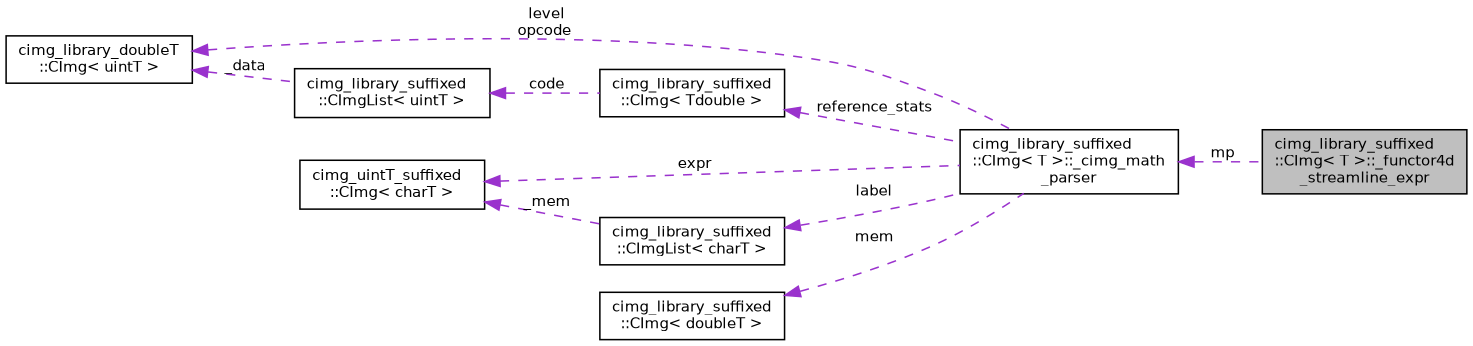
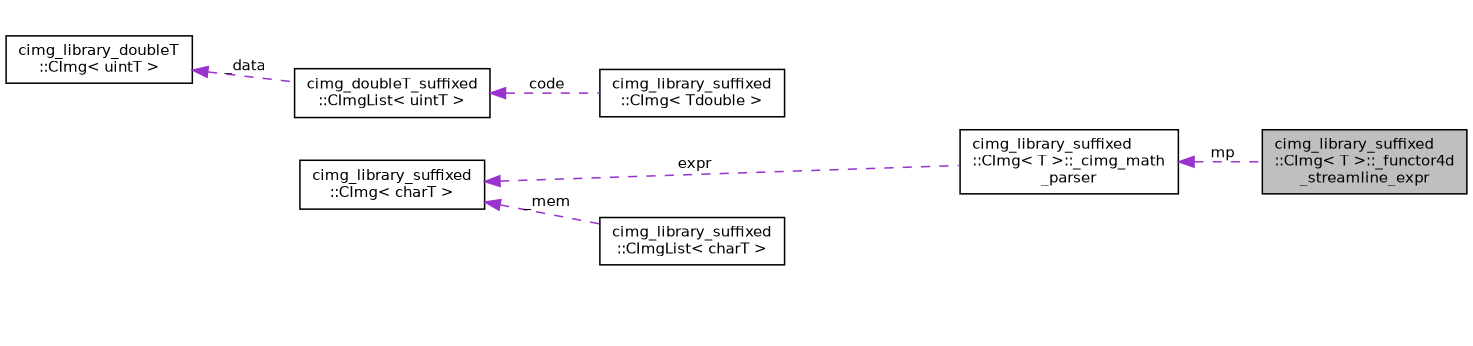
edge "cimg_library_suffixed ::CImg< T >::_cimg_math _parser" -> "cimg_library_doubleT ::CImg< uintT >": removed, label "level opcode"
node "cimg_library_suffixed ::CImgList< uintT >": label "cimg_library_suffixed ::CImgList< uintT >" -> "cimg_doubleT_suffixed ::CImgList< uintT >"
edge "cimg_library_suffixed ::CImg< T >::_cimg_math _parser" -> "cimg_library_suffixed ::CImg< Tdouble >": removed, label "reference_stats"
node "cimg_uintT_suffixed ::CImg< charT >": label "cimg_uintT_suffixed ::CImg< charT >" -> "cimg_library_suffixed ::CImg< charT >"
edge "cimg_library_suffixed ::CImg< T >::_cimg_math _parser" -> "cimg_library_suffixed ::CImgList< charT >": removed, label "label"
node "cimg_library_suffixed ::CImg< doubleT >": removed
